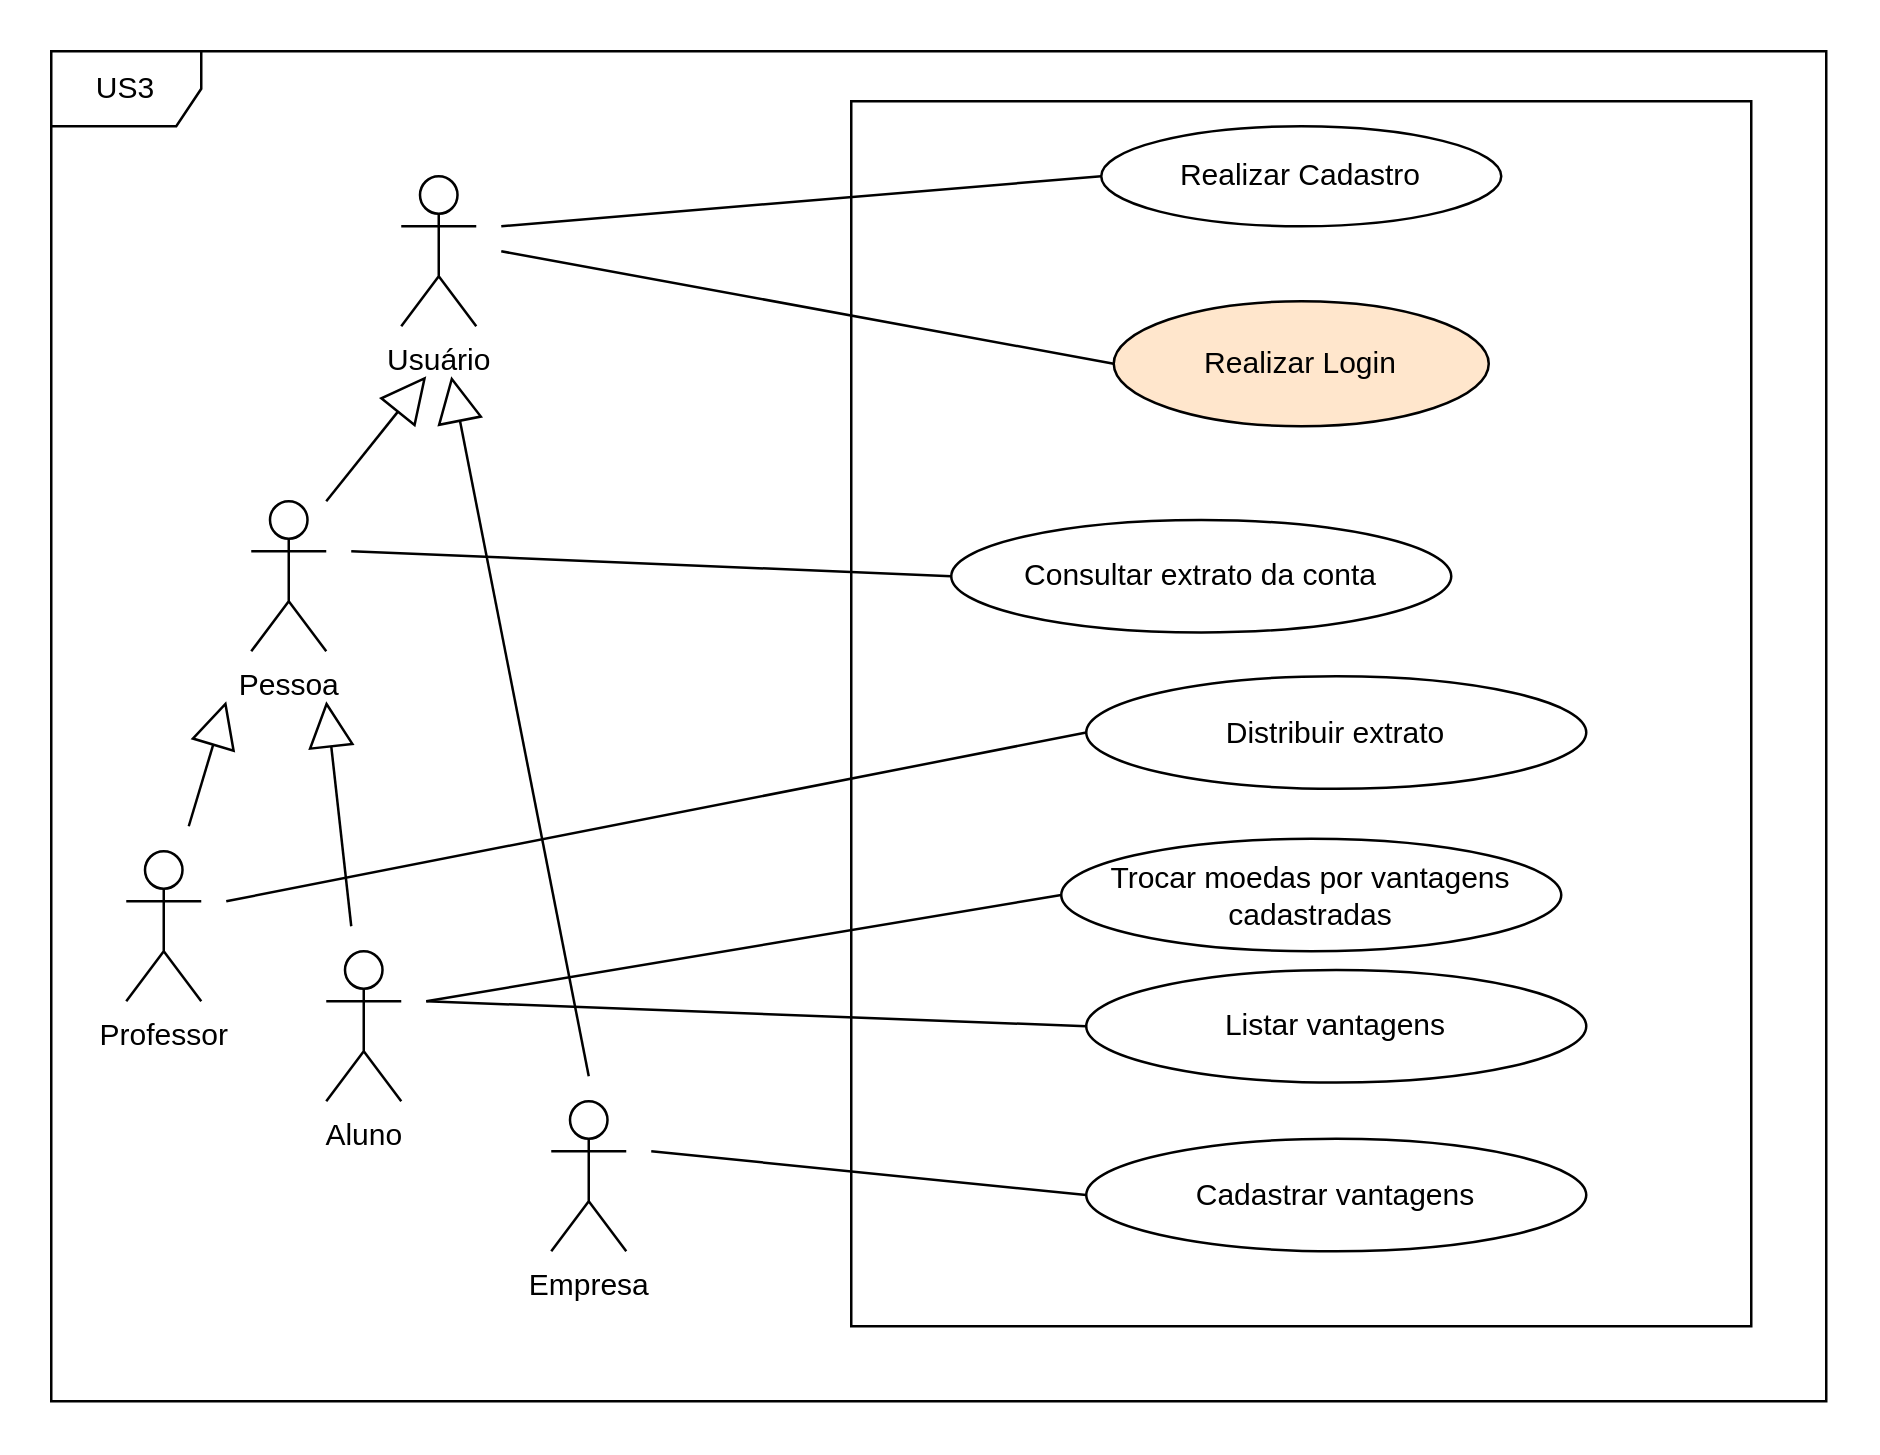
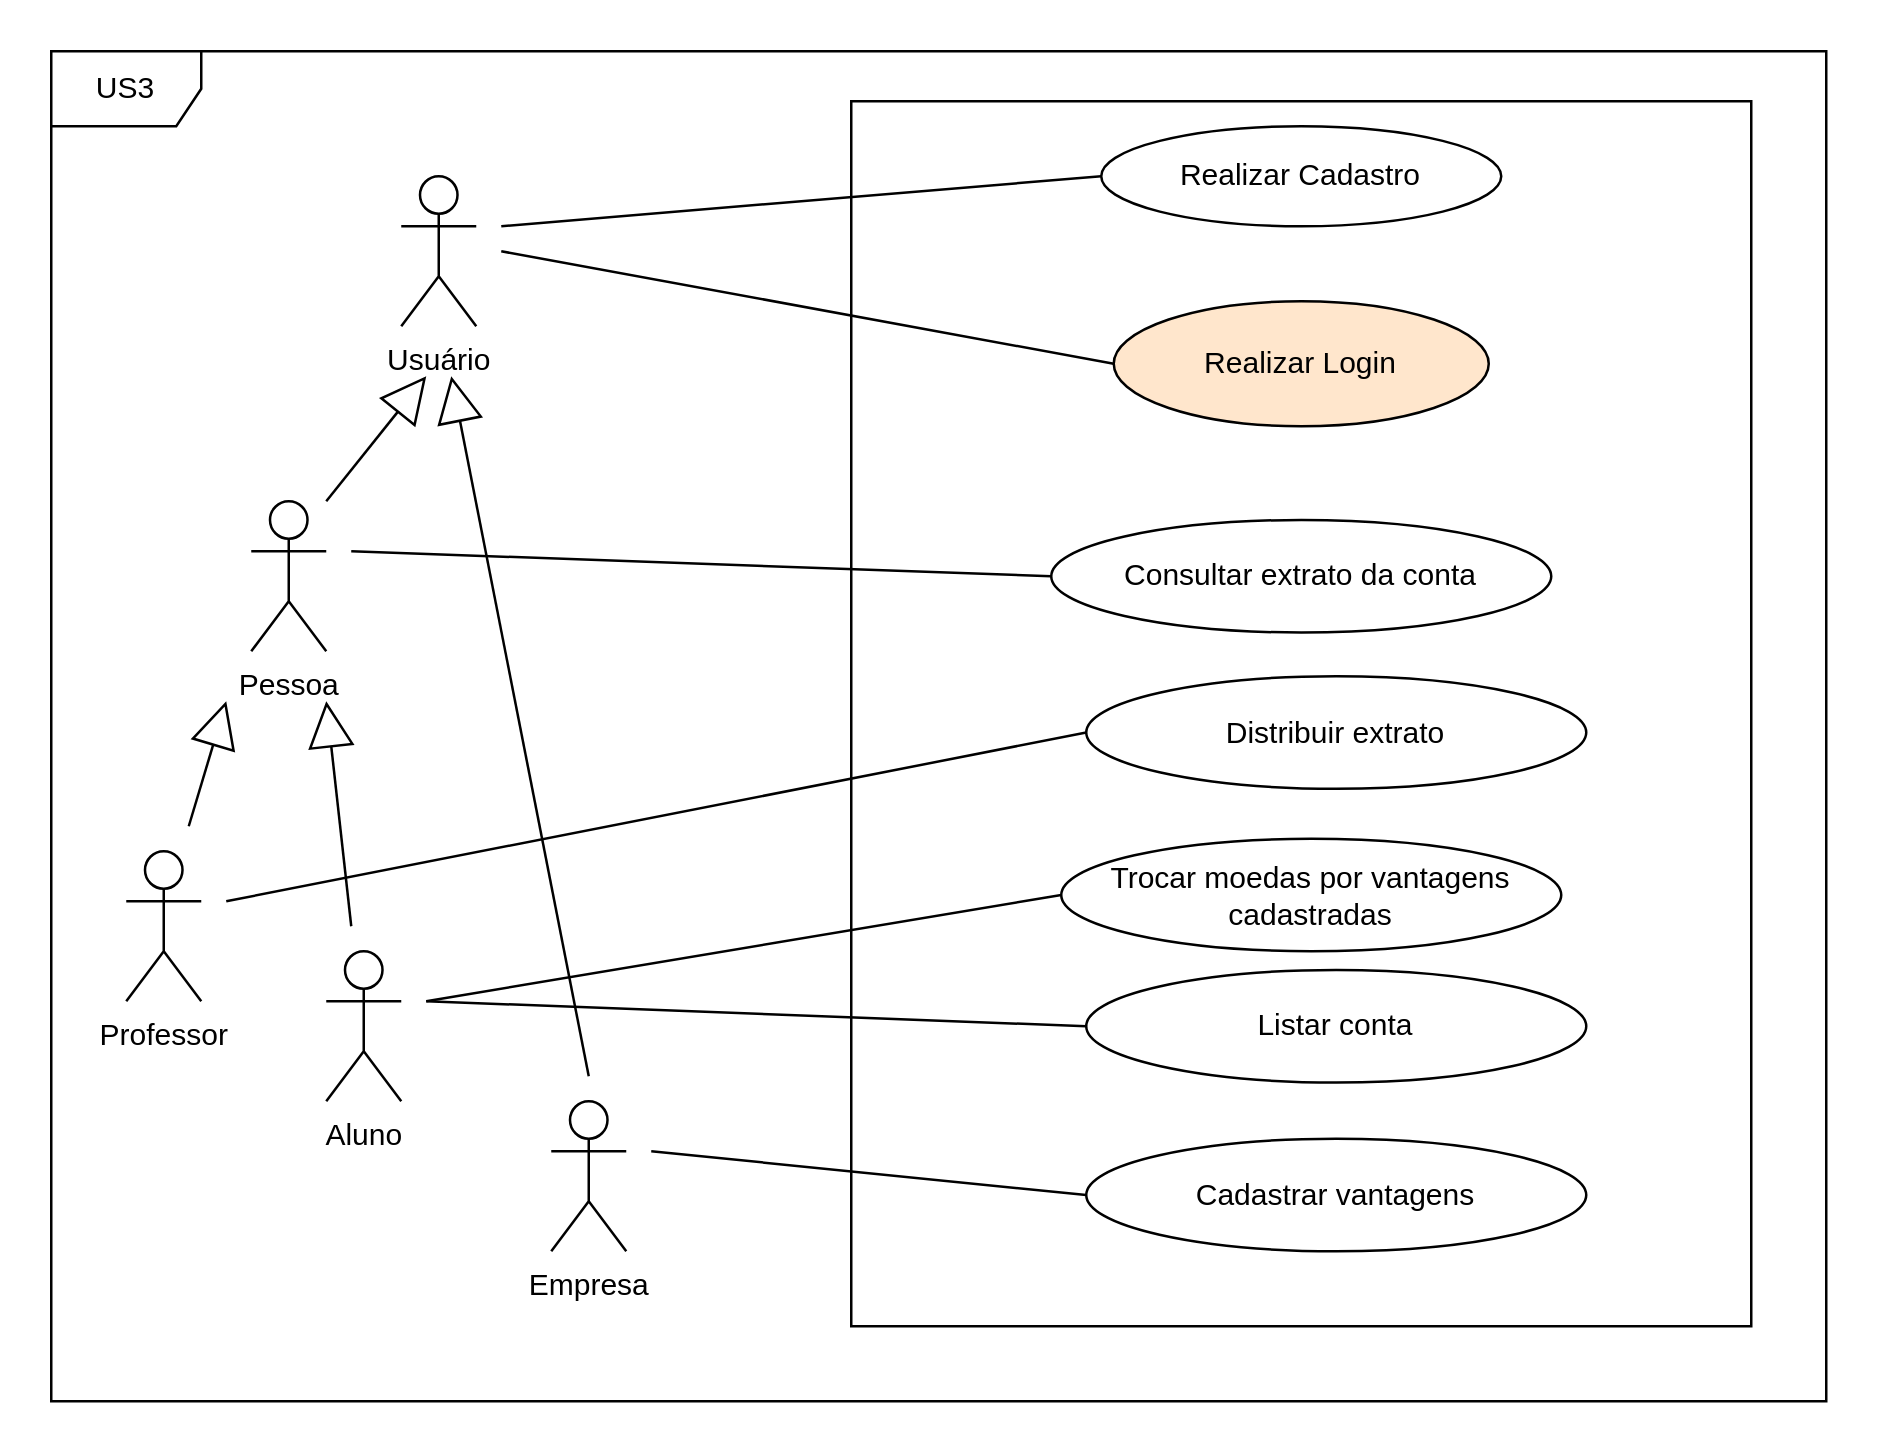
node "Consultar extrato da conta": moved (1201, 576) -> (1301, 576)
node "Listar vantagens": label "Listar vantagens" -> "Listar conta"
